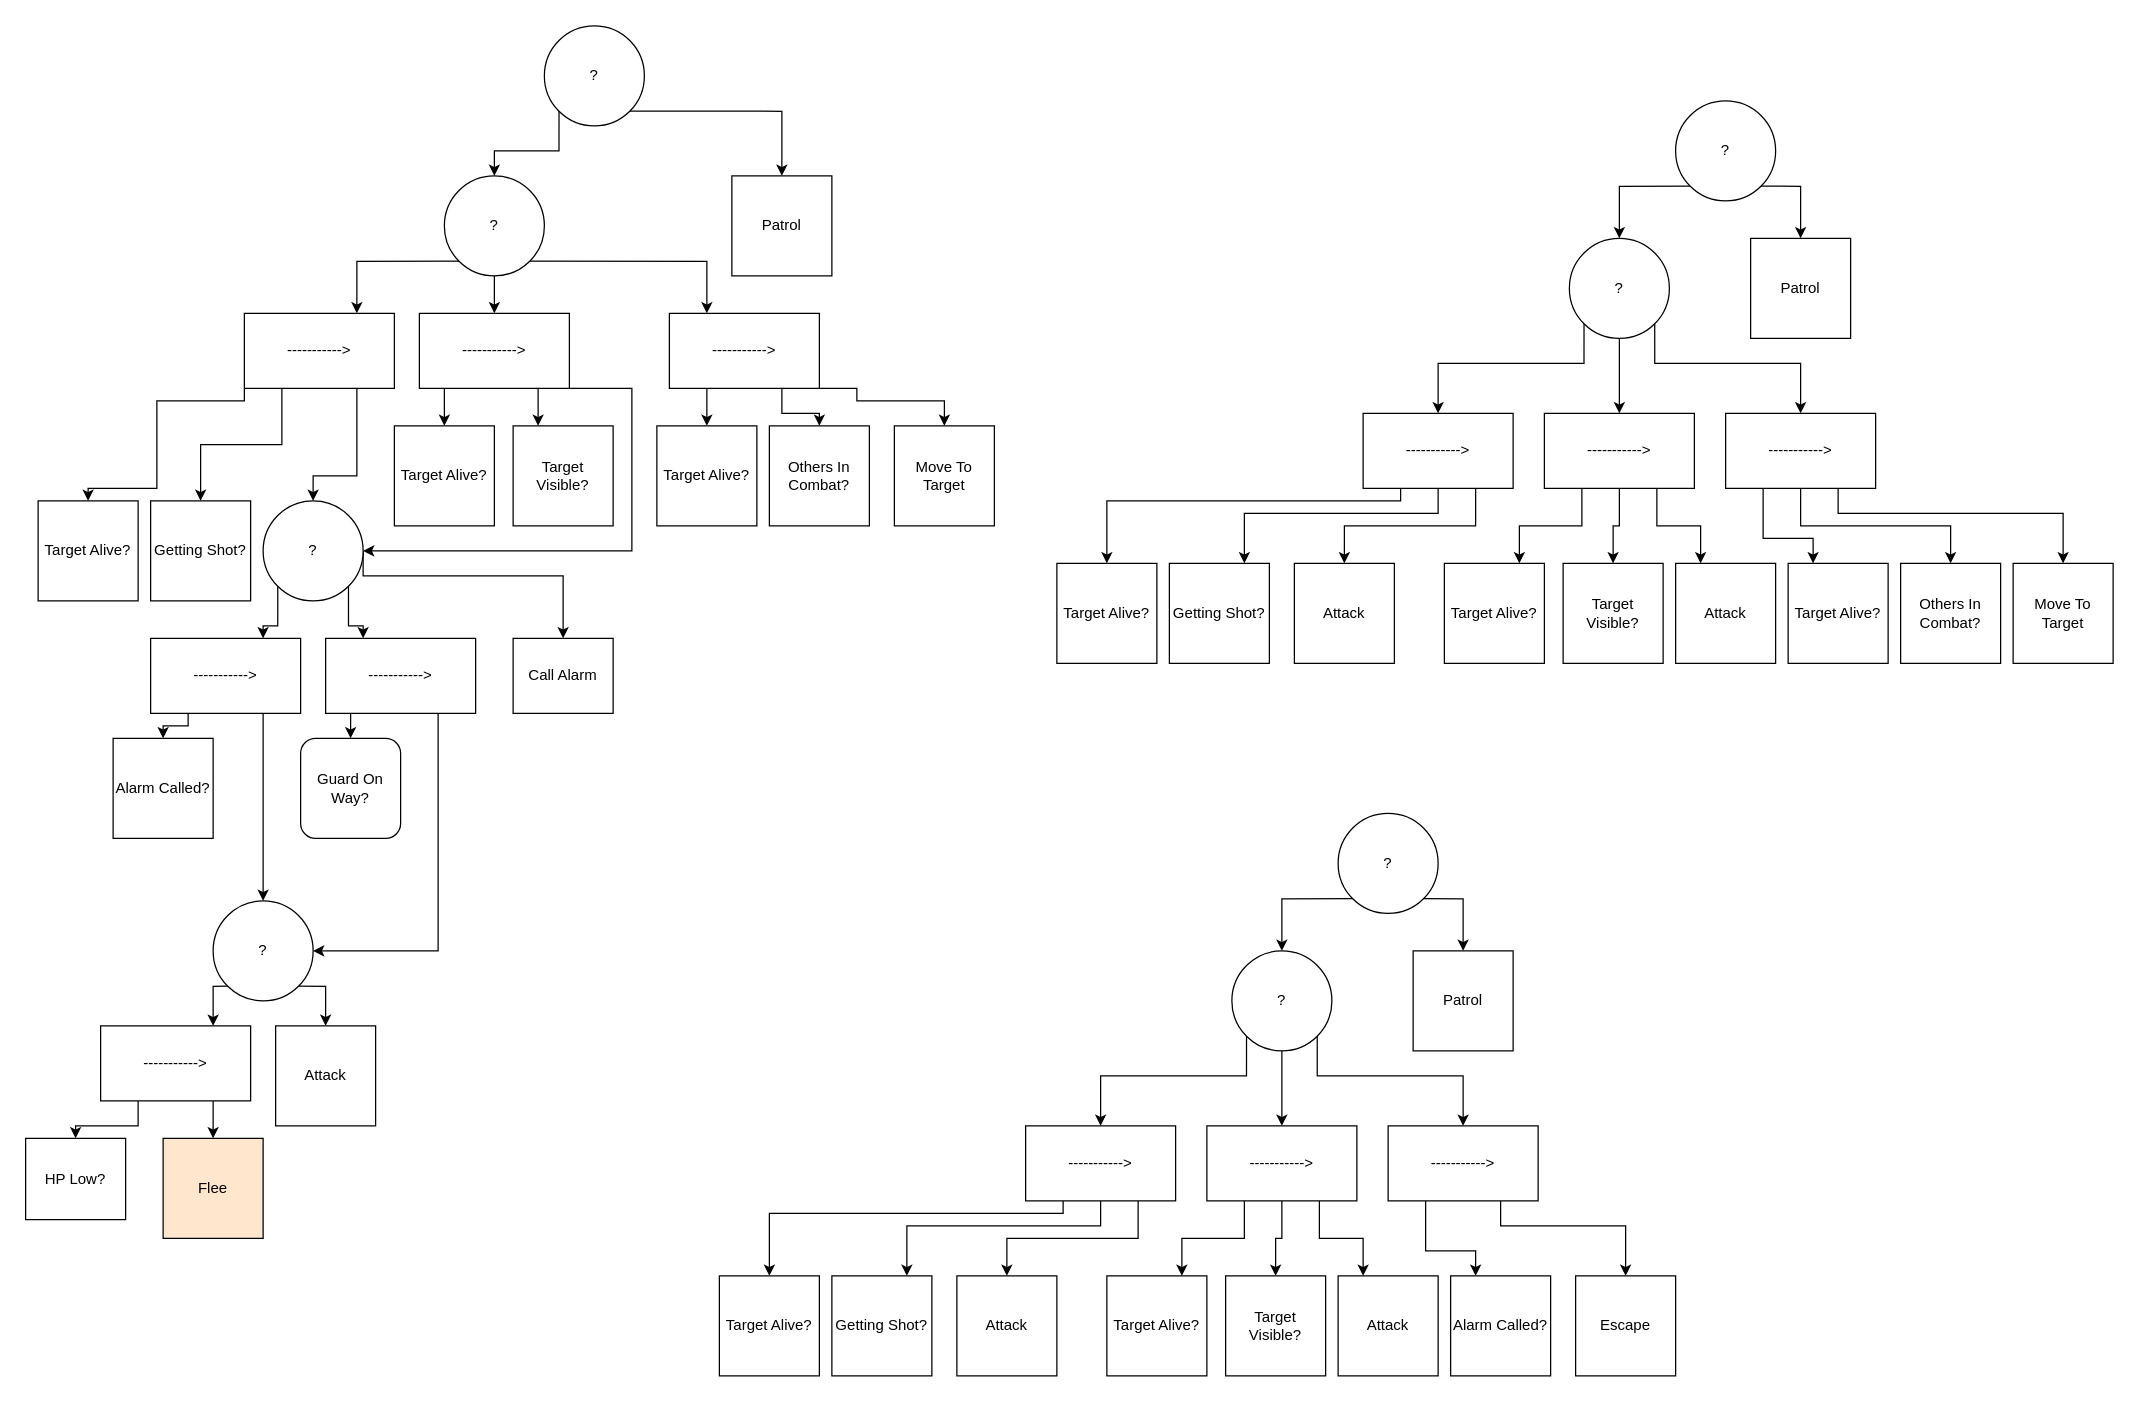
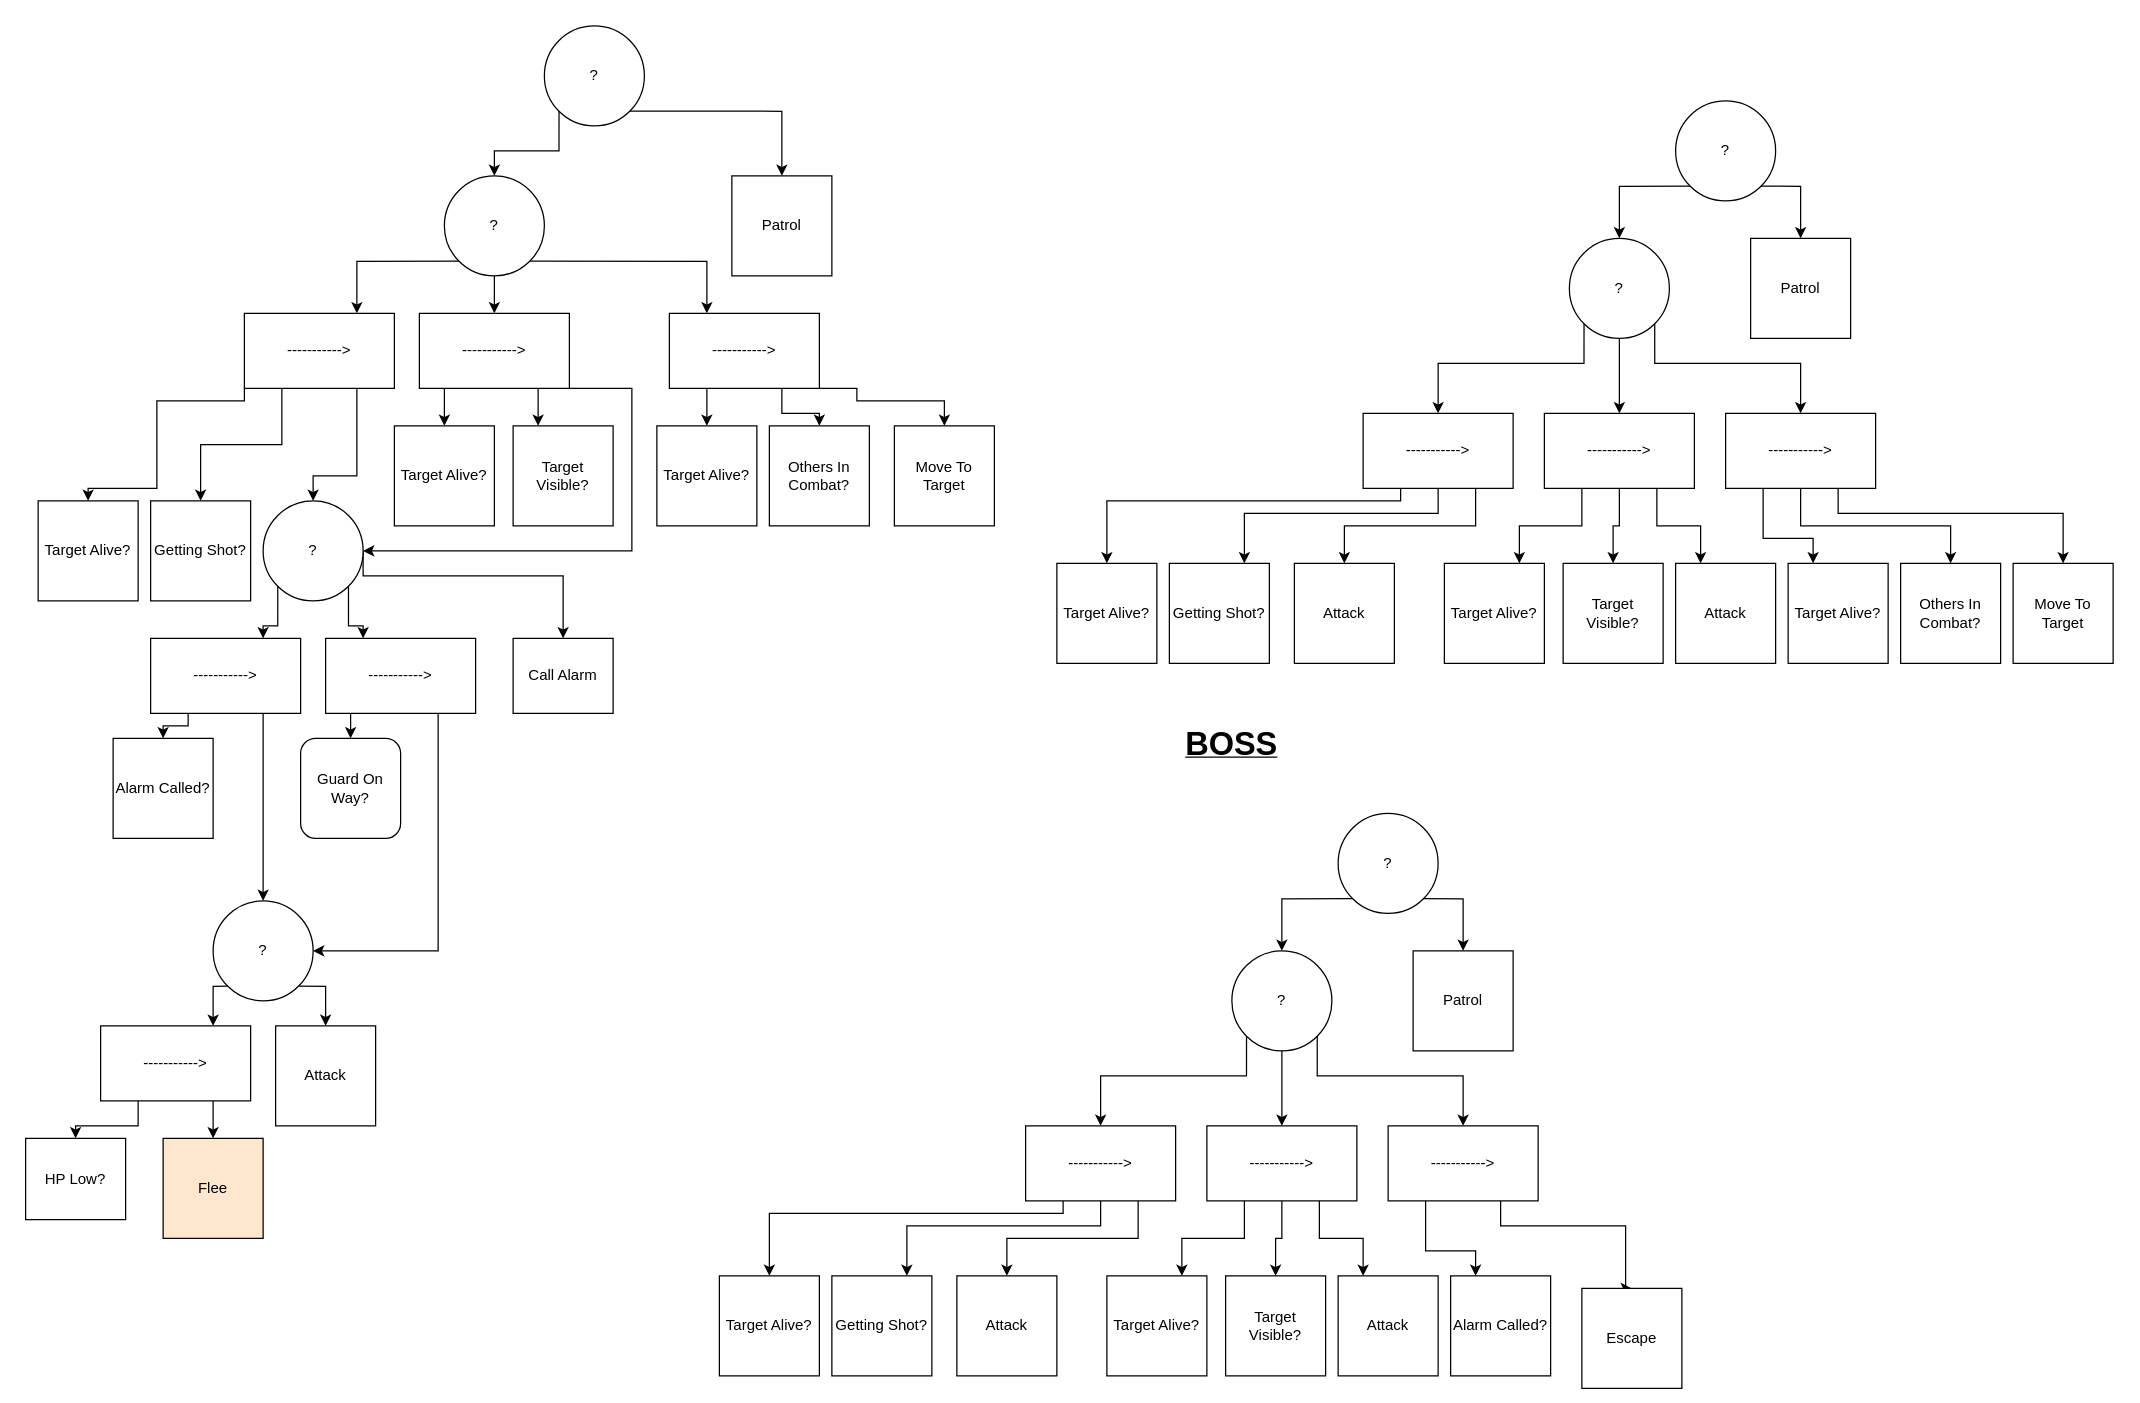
node "BOSS": added
node "Escape": moved (1626, 1326) -> (1632, 1338)
